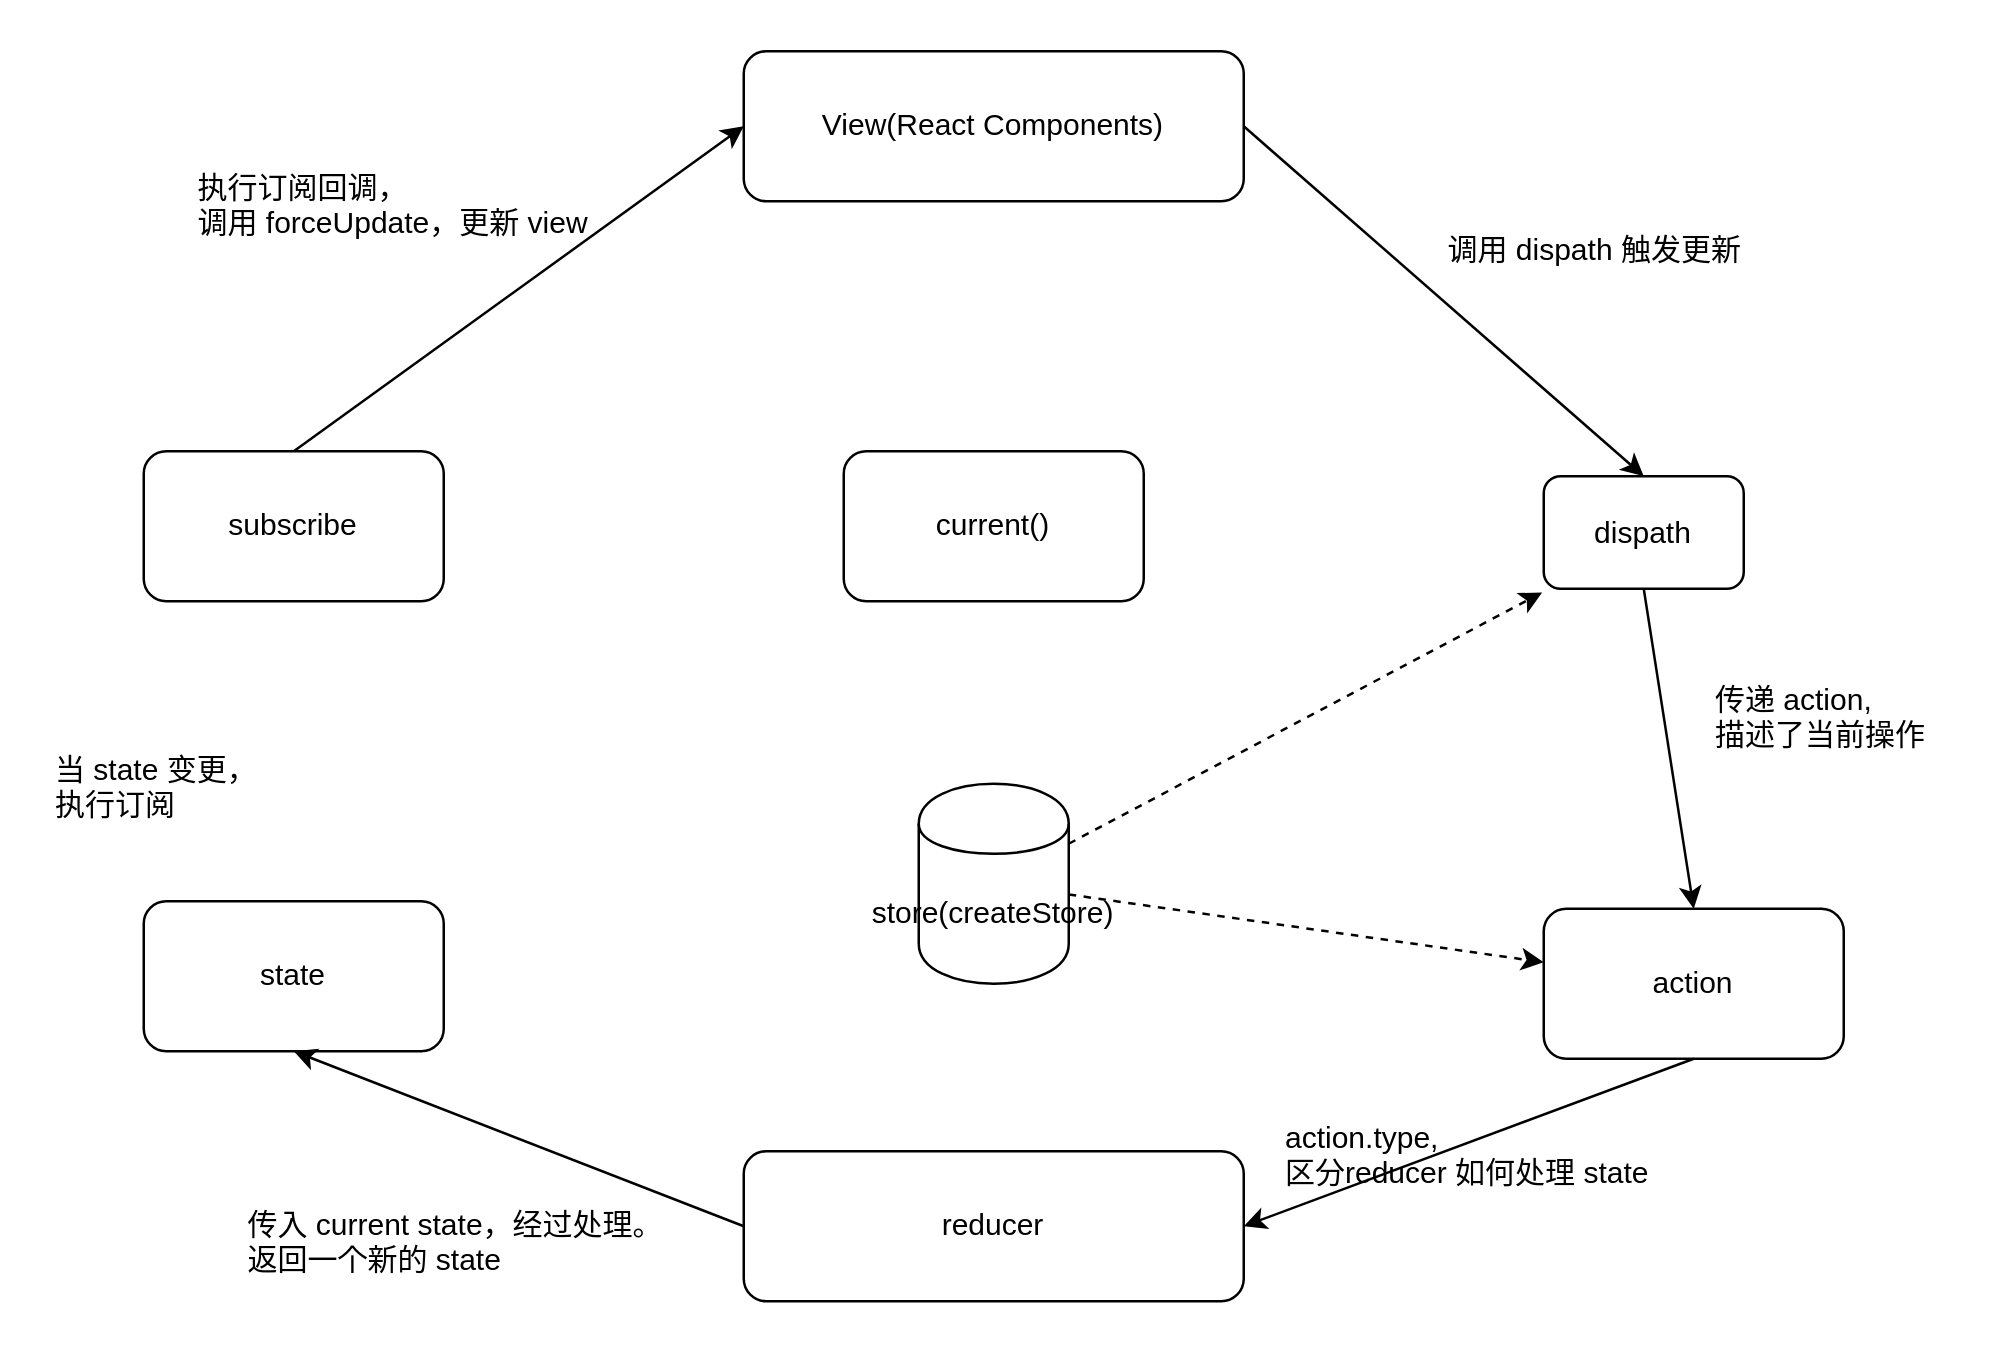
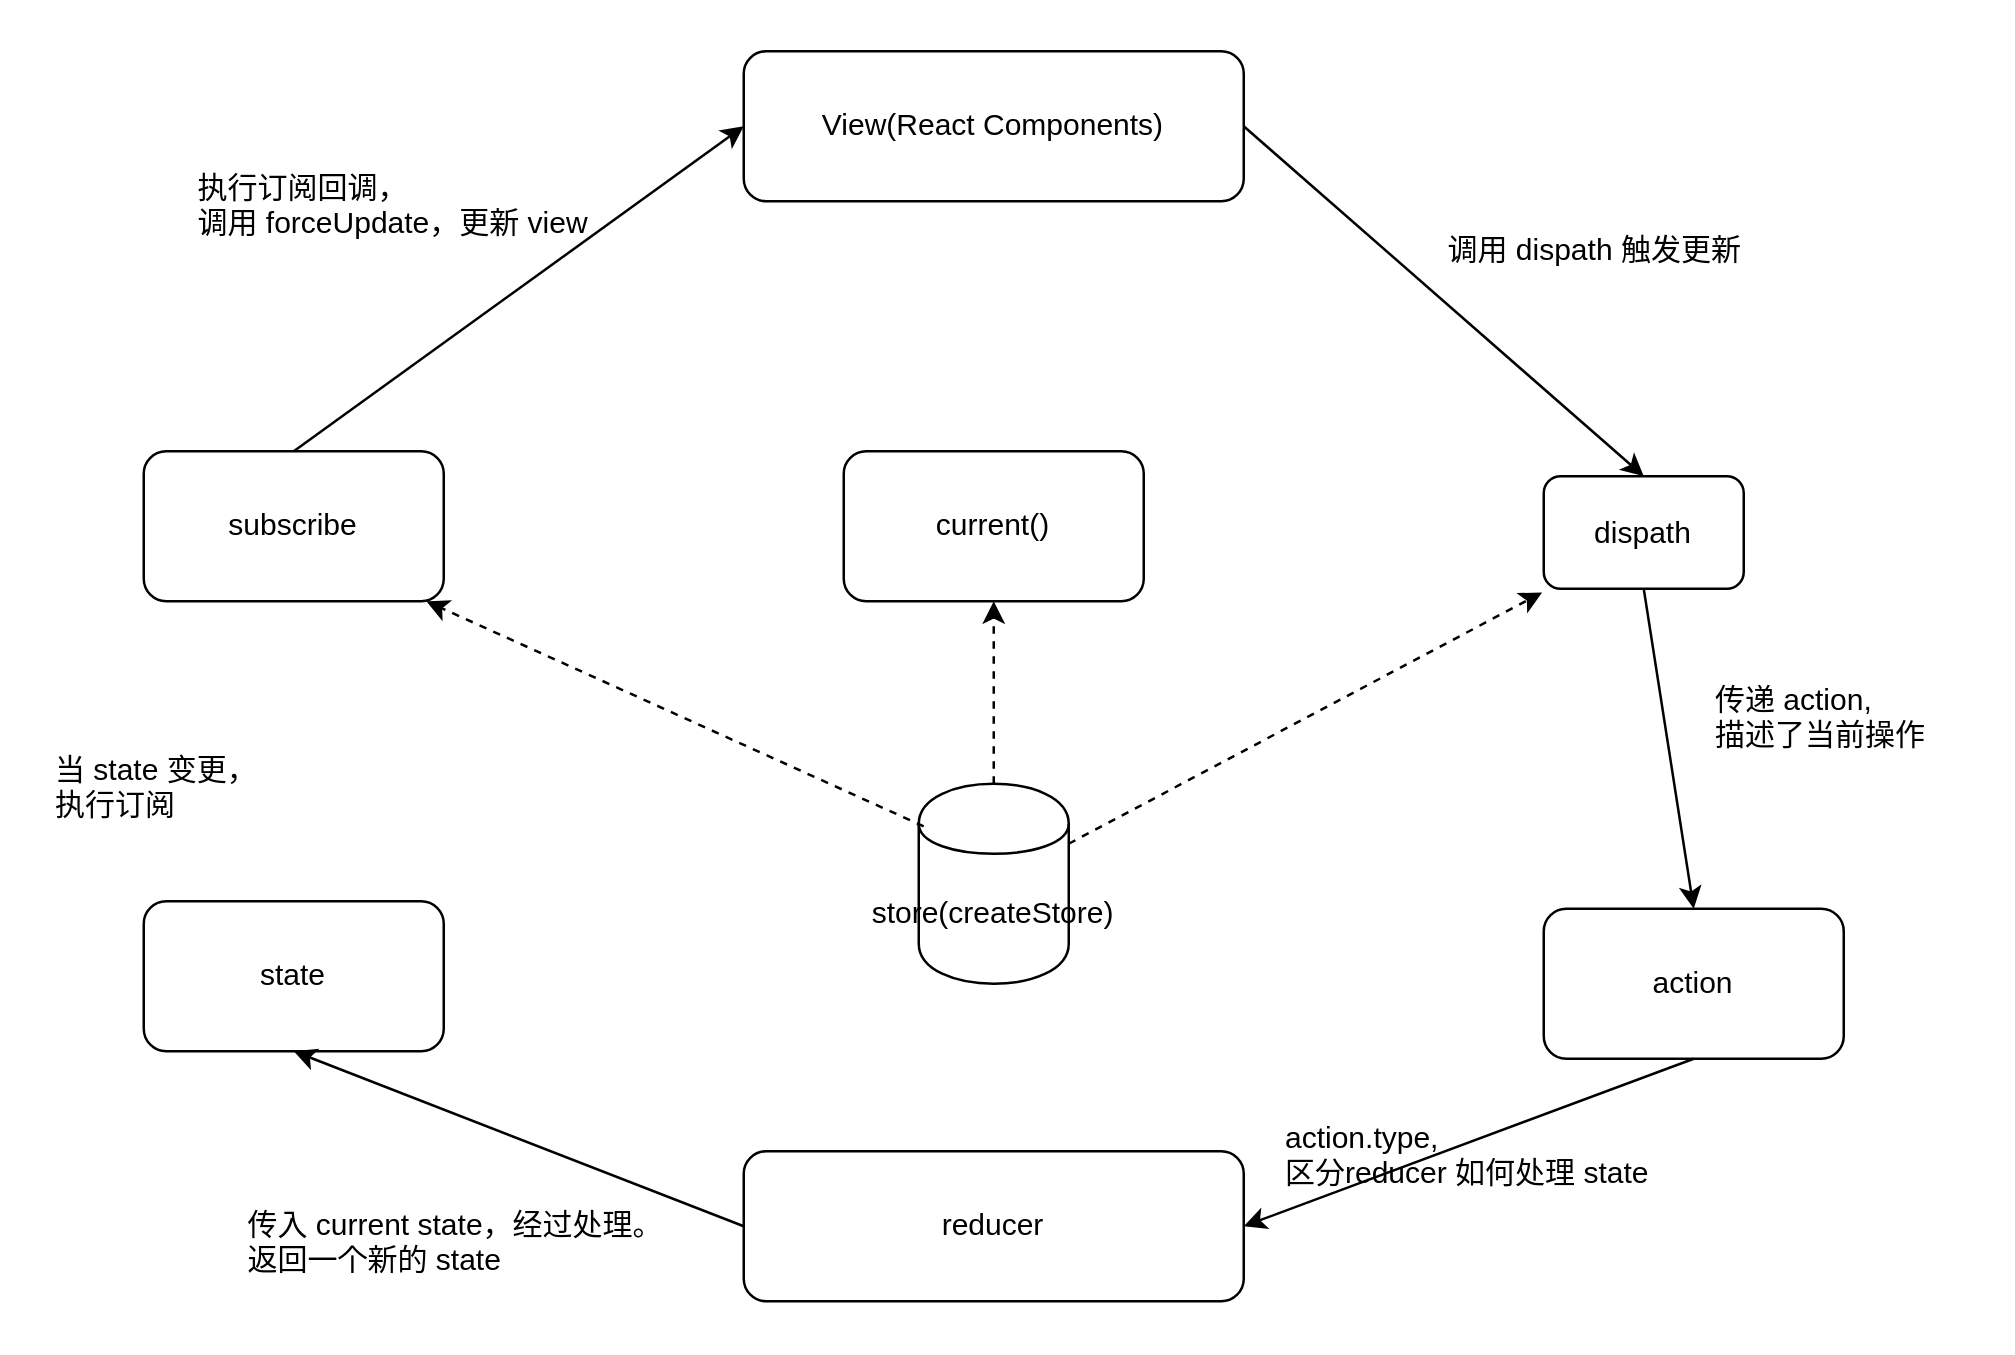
edge "store(createStore)" -> "subscribe": added
edge "store(createStore)" -> "action": now "store(createStore)" -> "current()"
